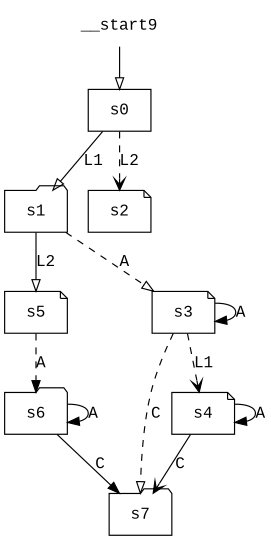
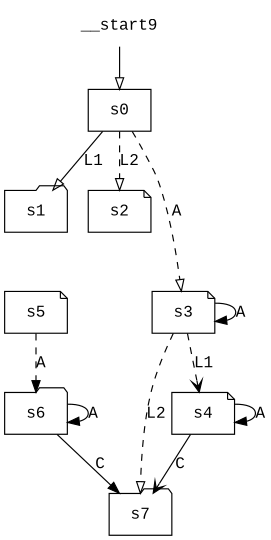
edge "s0" -> "s2": arrowhead vee -> onormal
edge "s1" -> "s5": removed, label "L2"
edge "s1" -> "s3": now "s0" -> "s3"
edge "s3" -> "s7": label "C" -> "L2"
